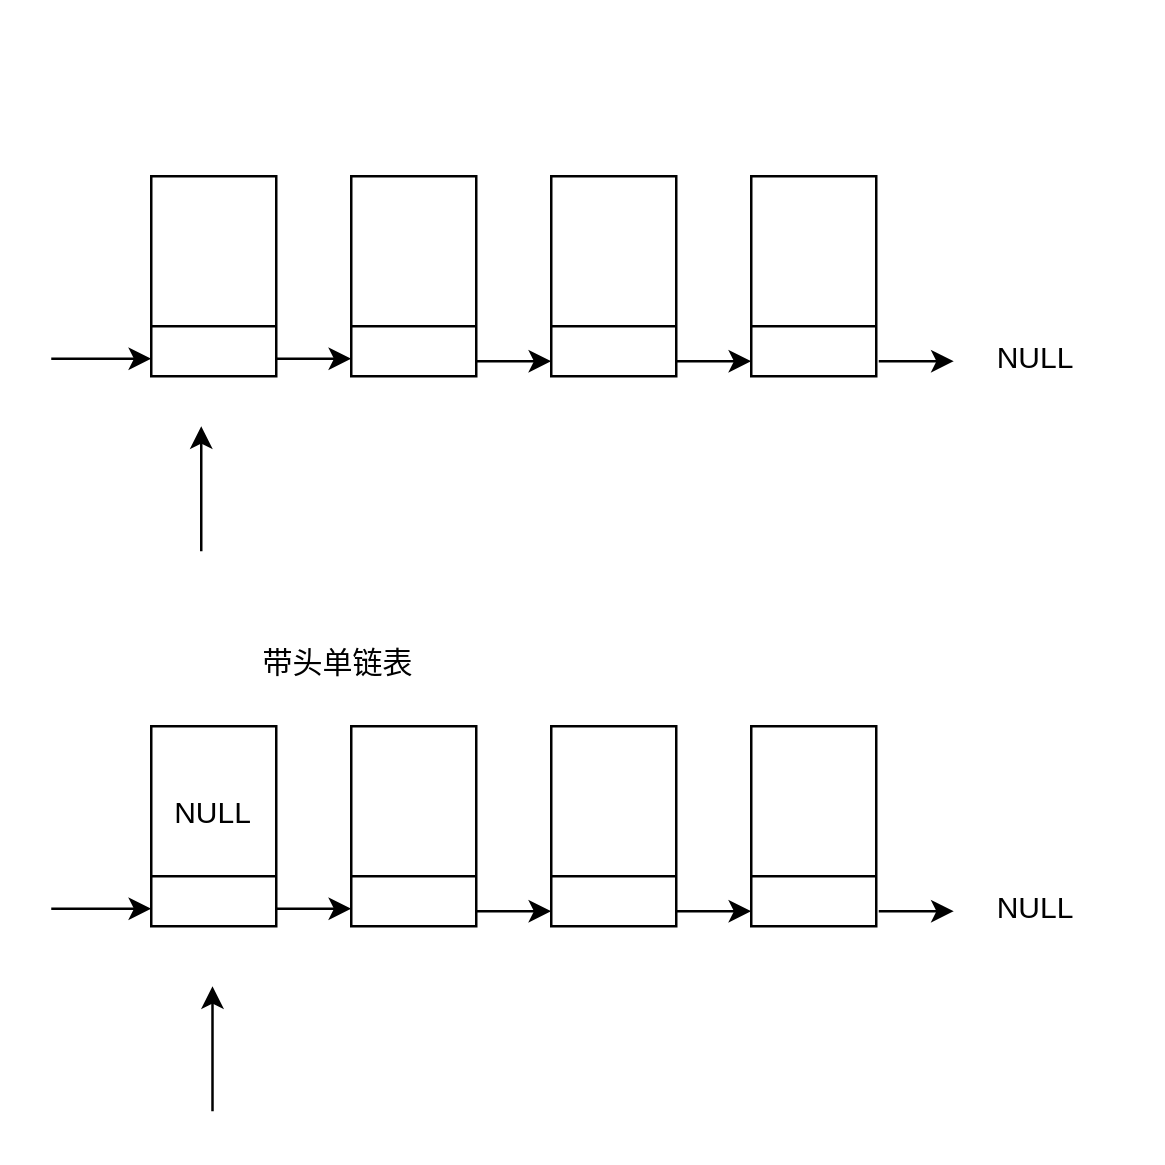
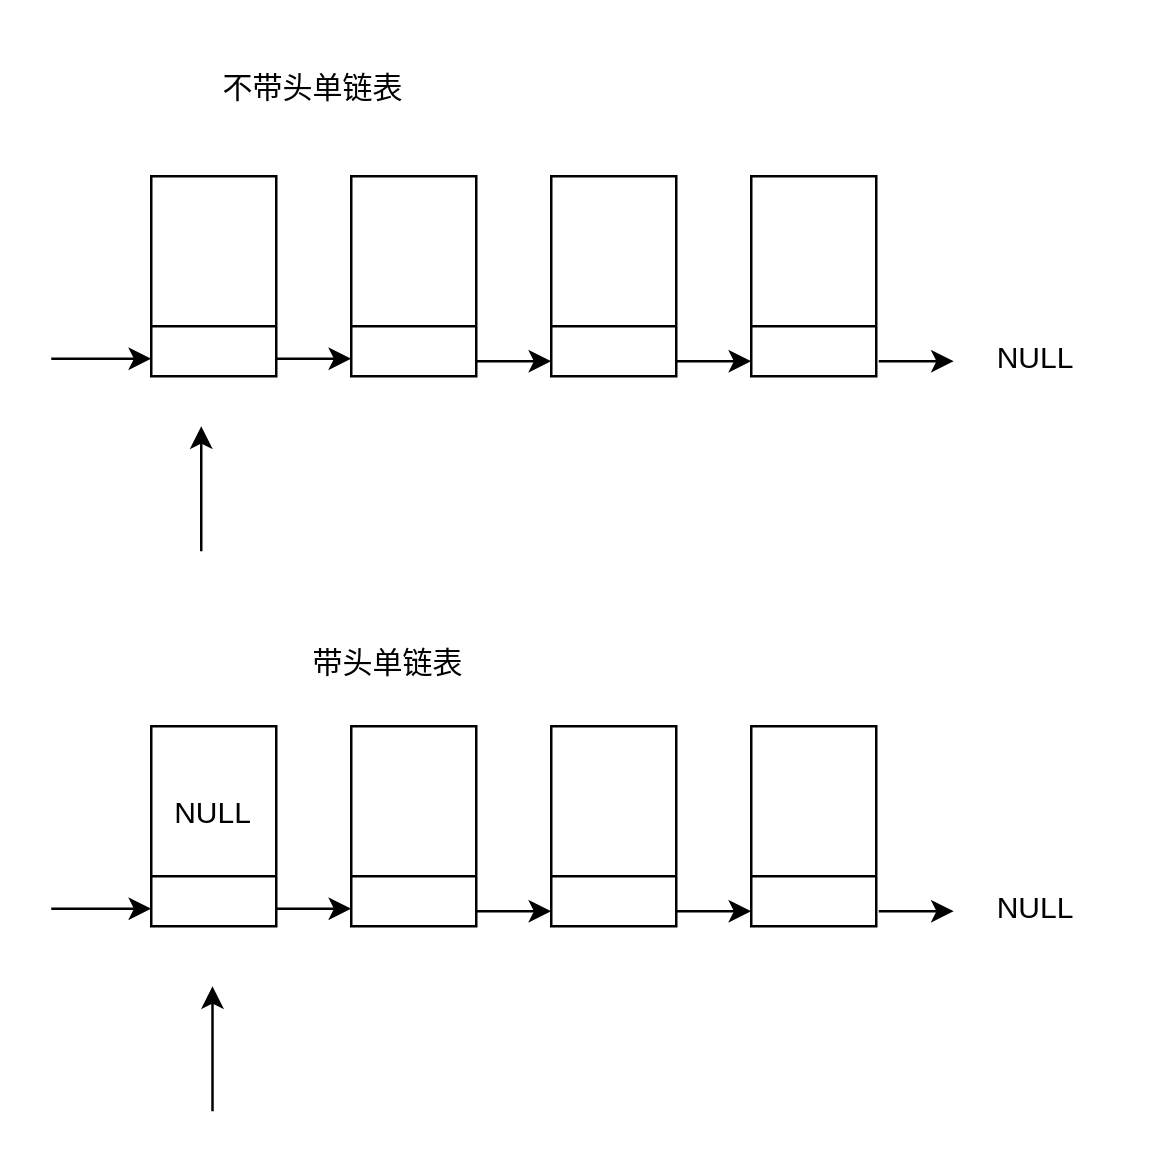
node "不带头单链表": added
node "带头单链表": moved (339, 664) -> (389, 664)
